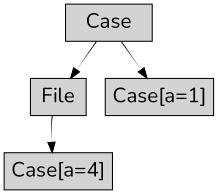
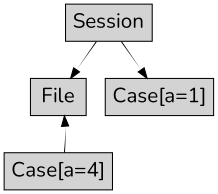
node "Case": label "Case" -> "Session"
edge "File" -> "Case[a=4]": reversed
